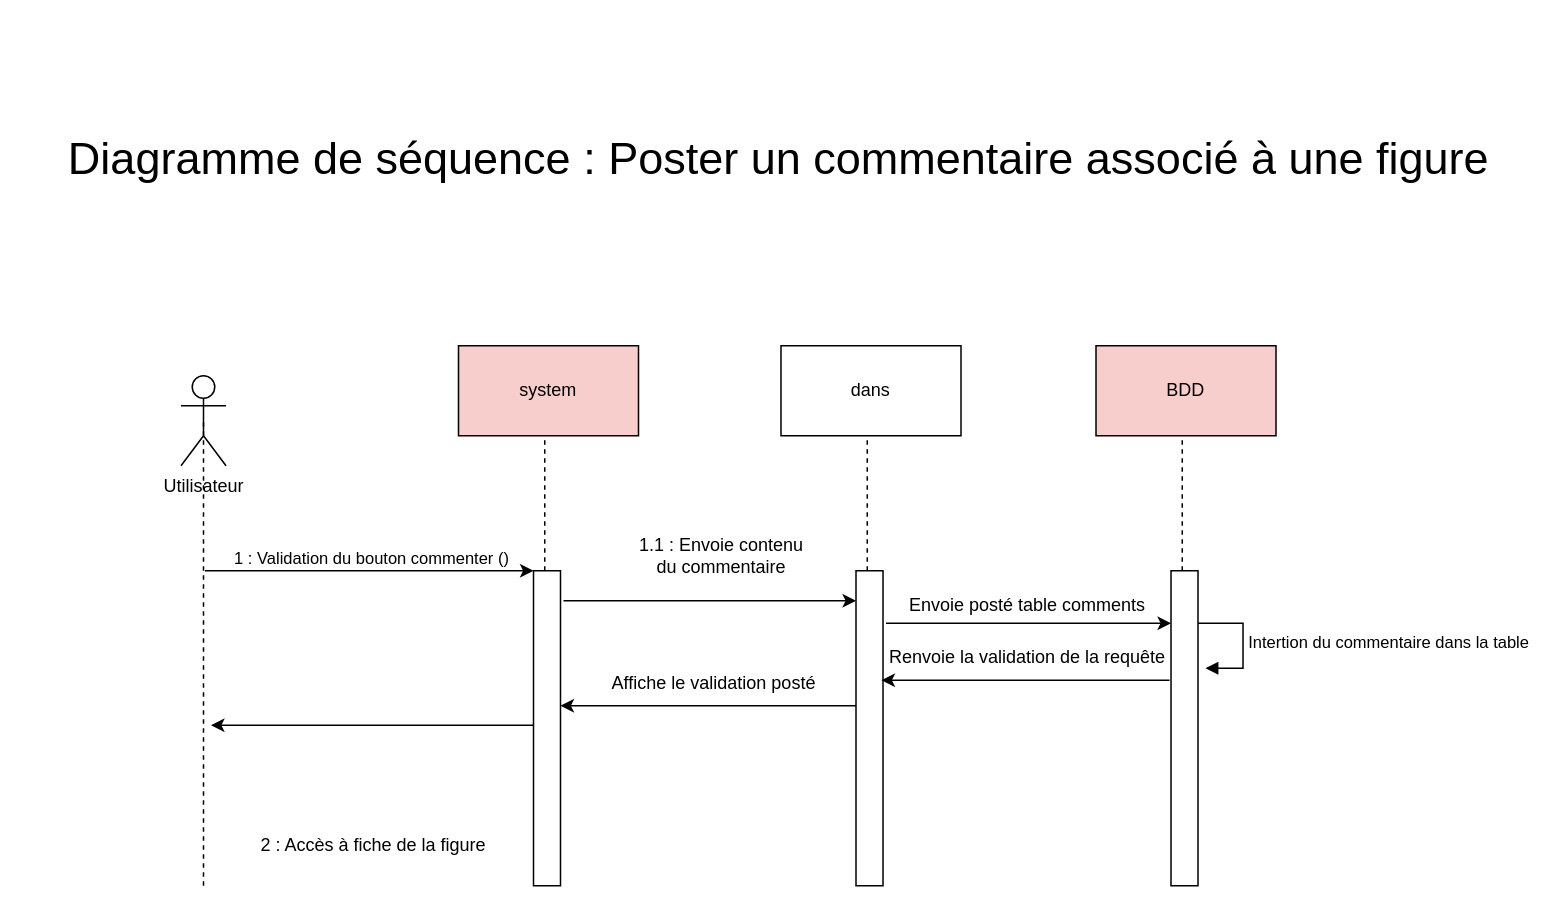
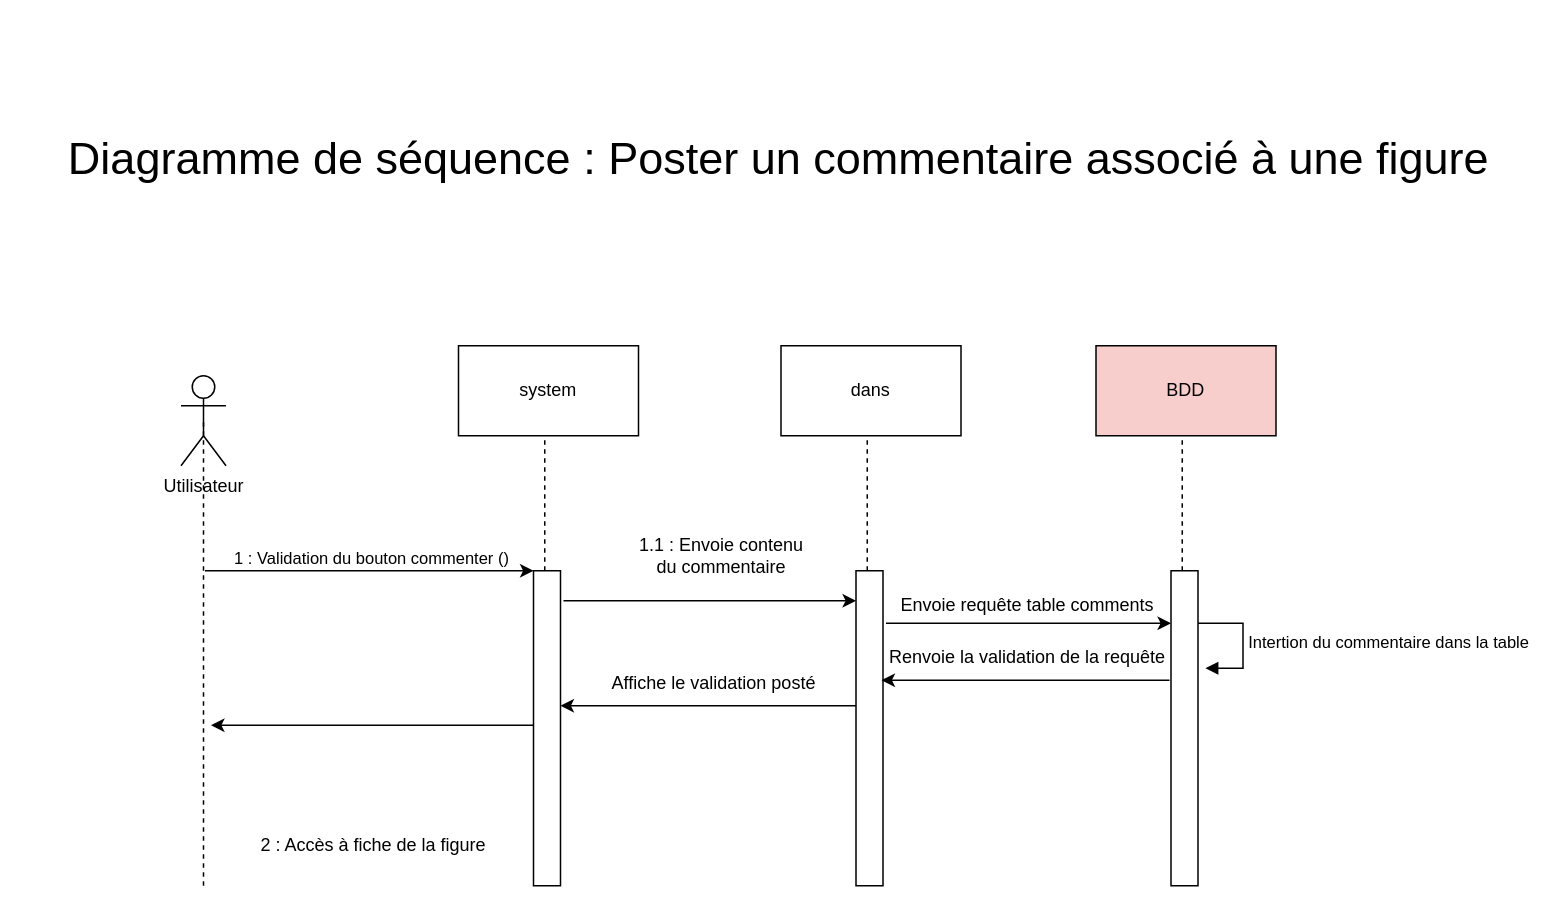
node "system": fillcolor #f8cecc -> #ffffff
node "Envoie posté table comments": label "Envoie posté table comments" -> "Envoie requête table comments"
